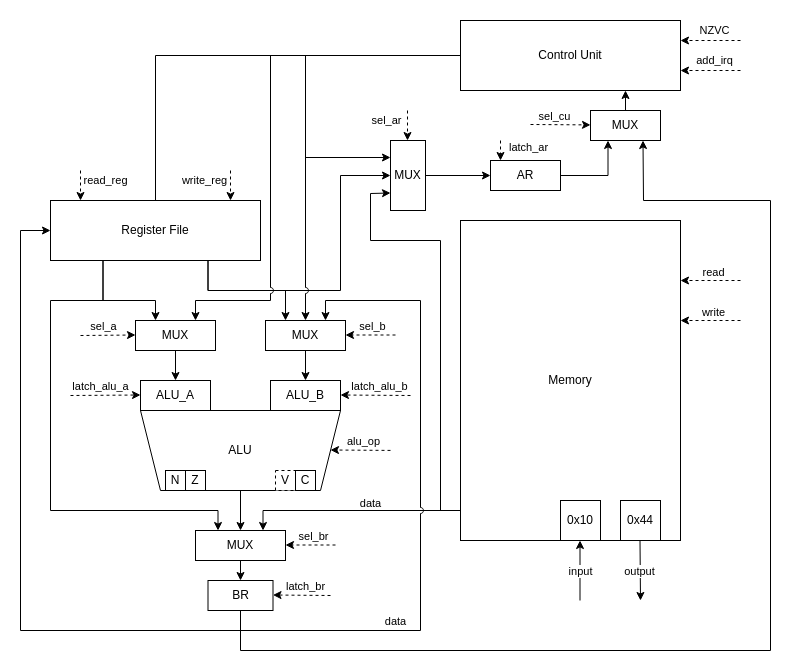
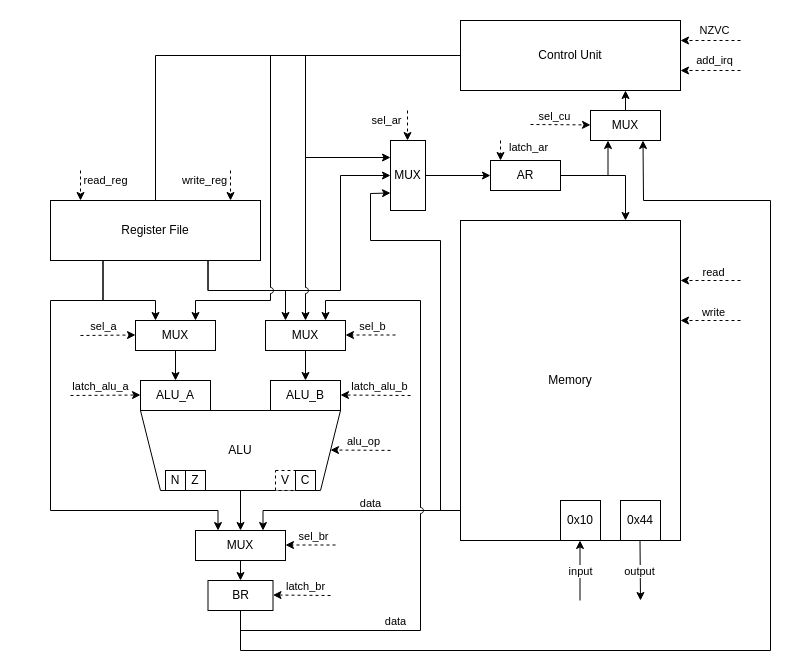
edge "AR" -> "Memory": added
edge "BR" -> "Register File": removed
